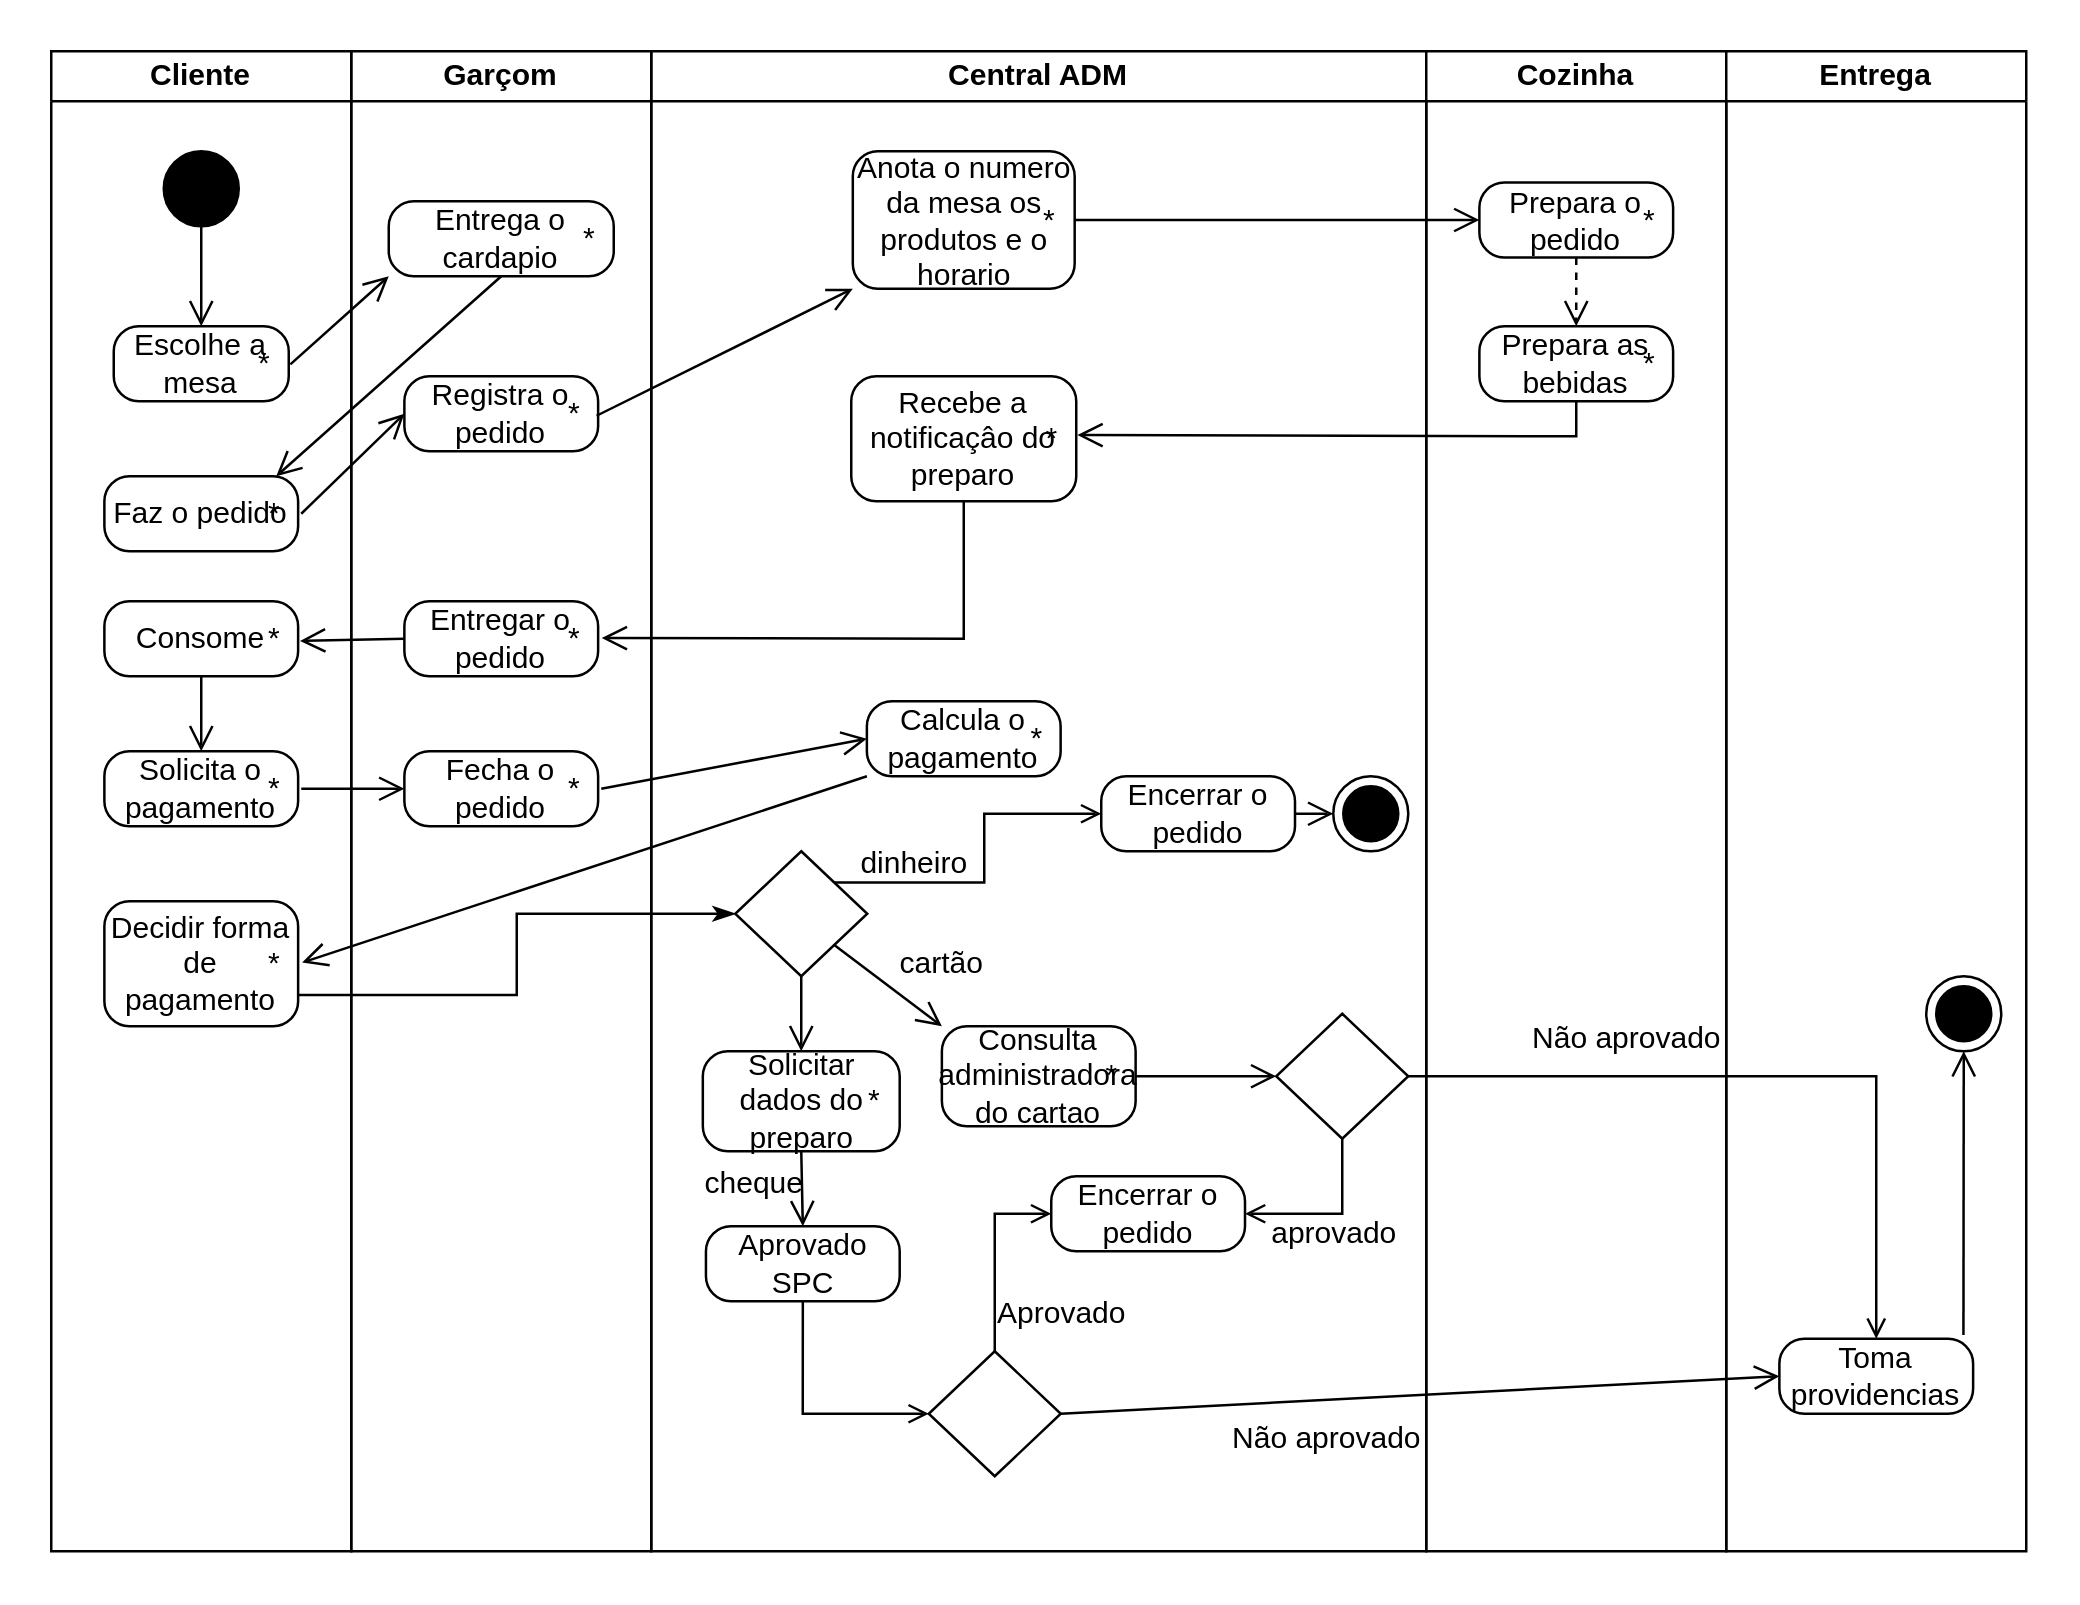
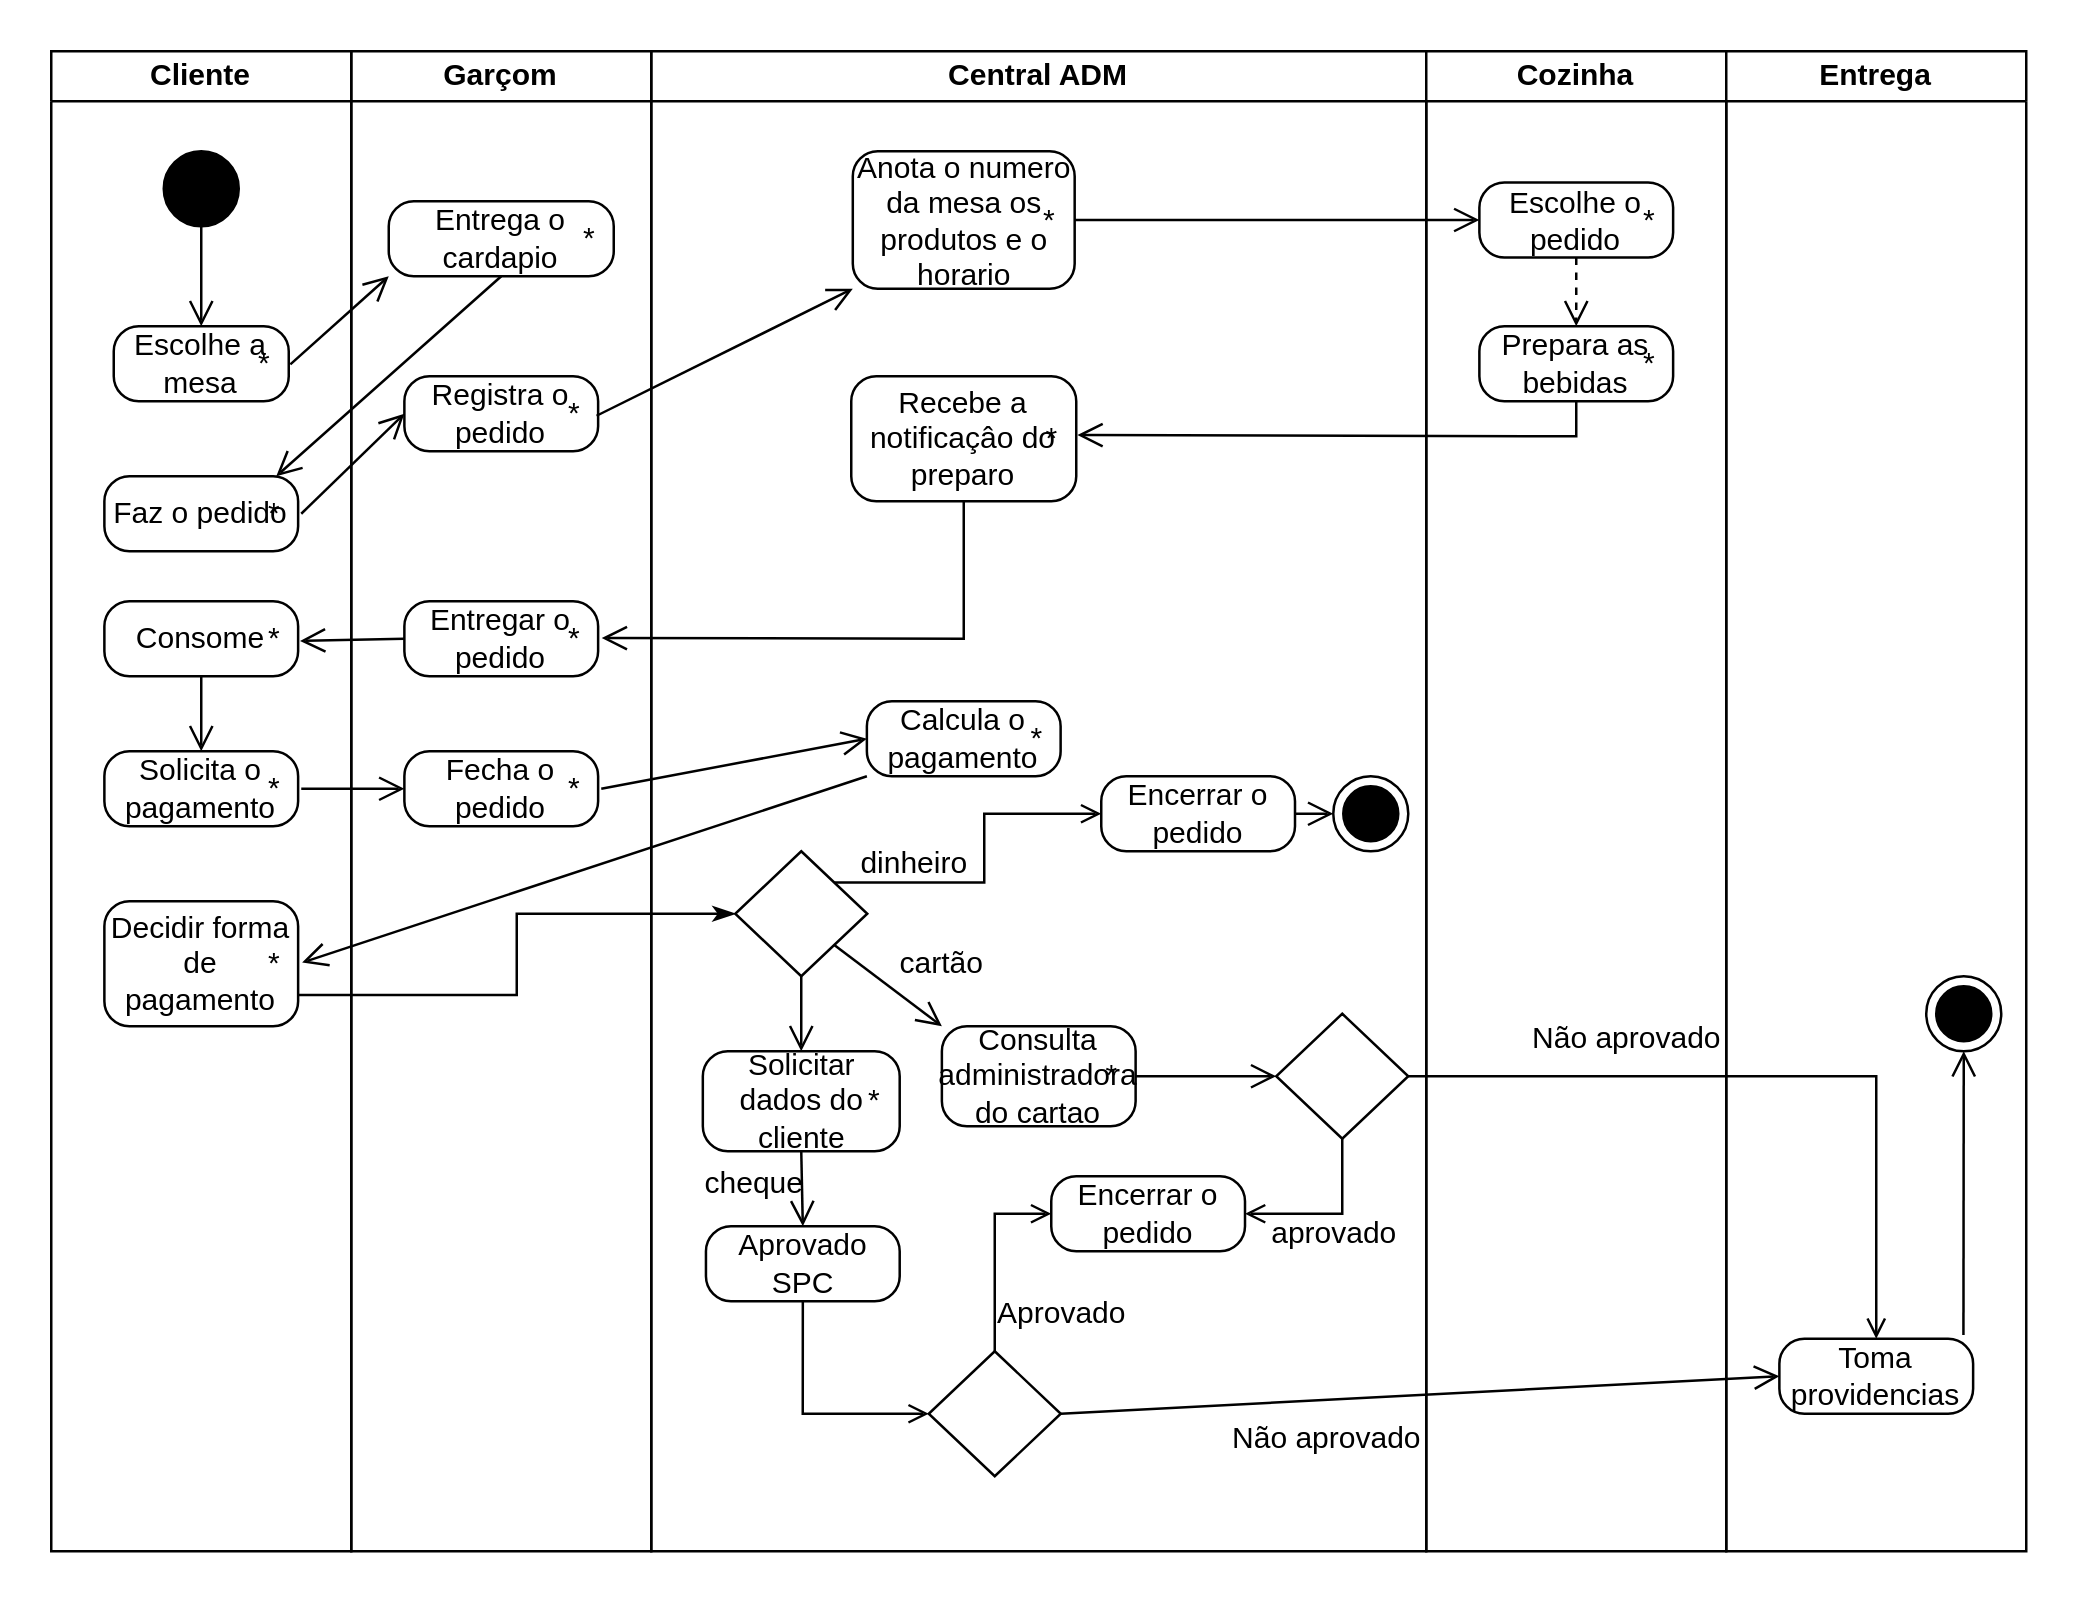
node "Prepara o pedido": label "Prepara o pedido" -> "Escolhe o pedido"
node "Solicitar dados do preparo": label "Solicitar dados do preparo" -> "Solicitar dados do cliente"
